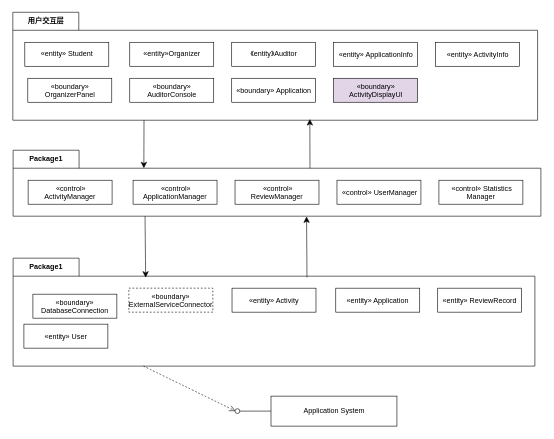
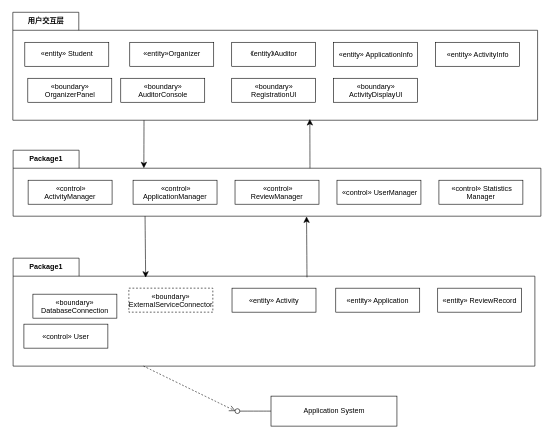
node "«boundary» AuditorConsole": moved (172, 90) -> (163, 90)
node "«boundary» Application": label "«boundary» Application" -> "«boundary» RegistrationUl"
node "«boundary» ActivityDisplayUl": fillcolor #e1d5e7 -> #ffffff
node "«entity» User": label "«entity» User" -> "«control» User"
